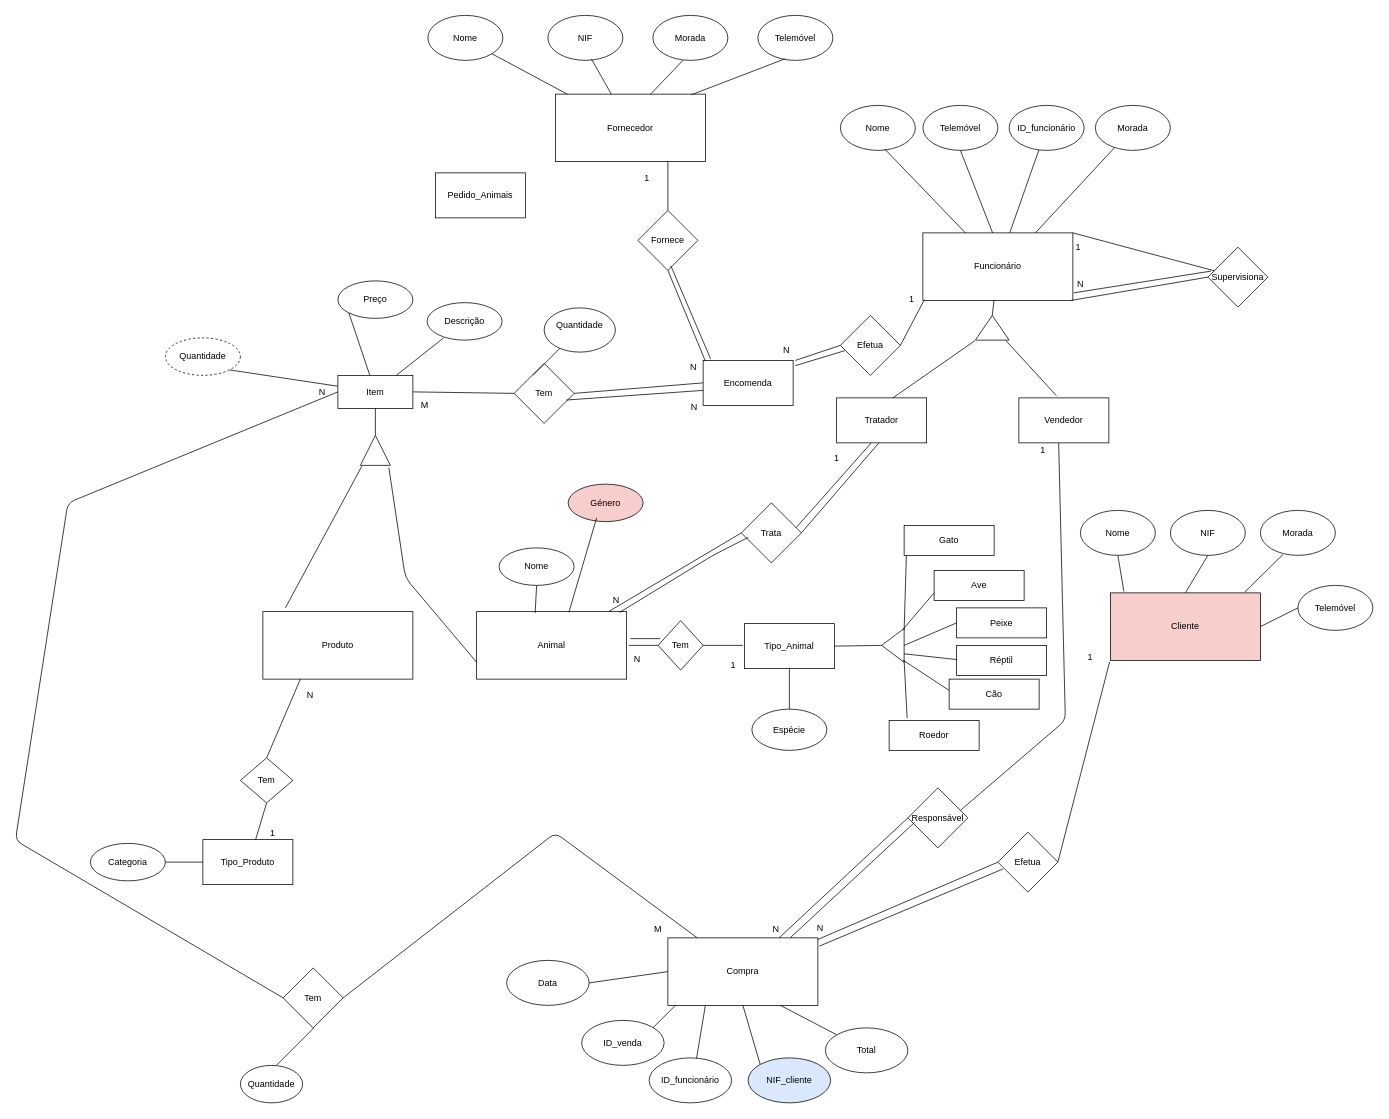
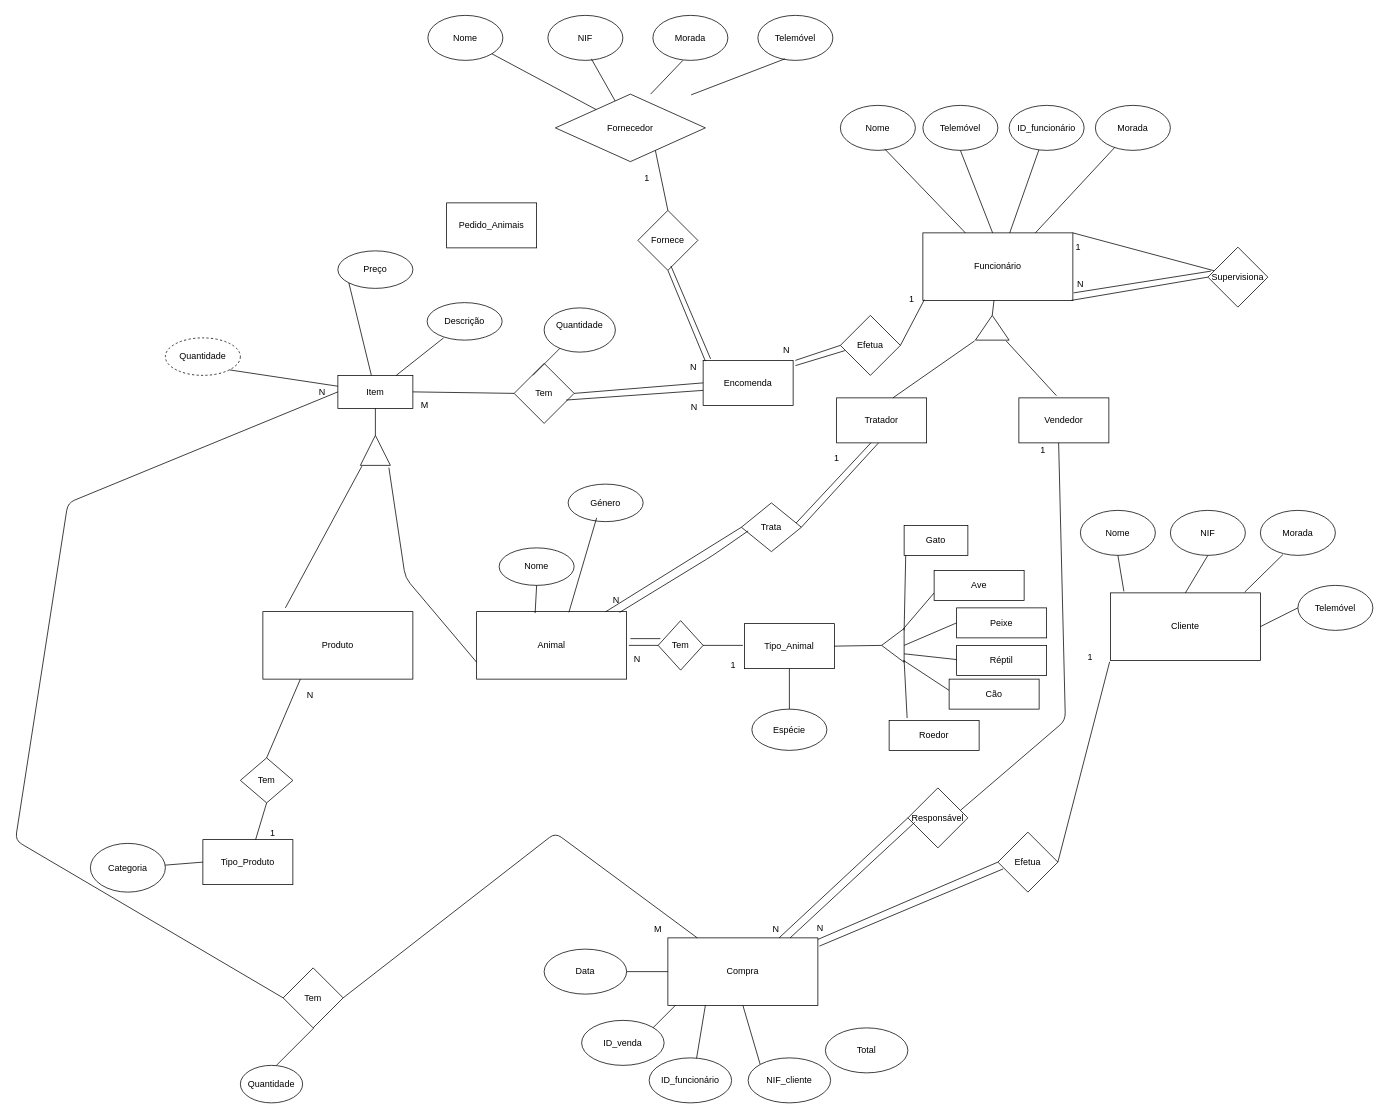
node "Fornecedor": shape rectangle -> diamond
node "Pedido_Animais": moved (480, 195) -> (492, 225)
node "Preço": moved (375, 300) -> (375, 270)
node "Género": fillcolor #f8cecc -> #ffffff
node "Trata": size 60x60 -> 60x49
node "Gato": size 90x30 -> 64x30
node "Cliente": fillcolor #f8cecc -> #ffffff
node "Categoria": size 75x38 -> 75x49
node "Data": moved (548, 983) -> (585, 972)
edge "Compra" -- "Total": removed
node "NIF_cliente": fillcolor #dae8fc -> #ffffff
